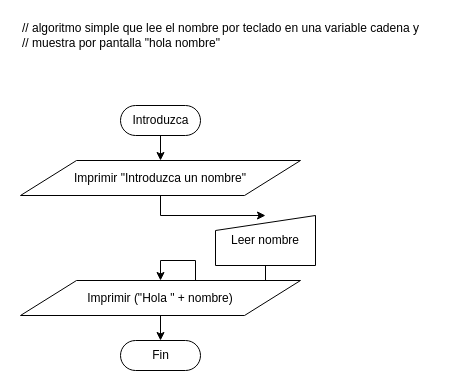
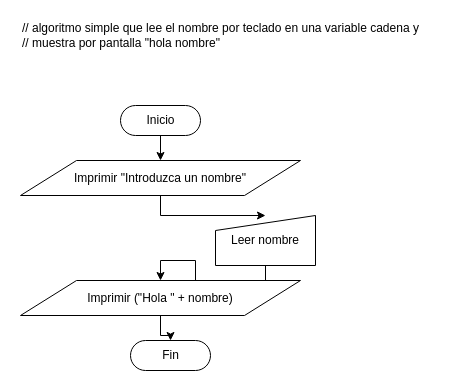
node "Introduzca": label "Introduzca" -> "Inicio"
node "Fin": moved (161, 356) -> (171, 356)
